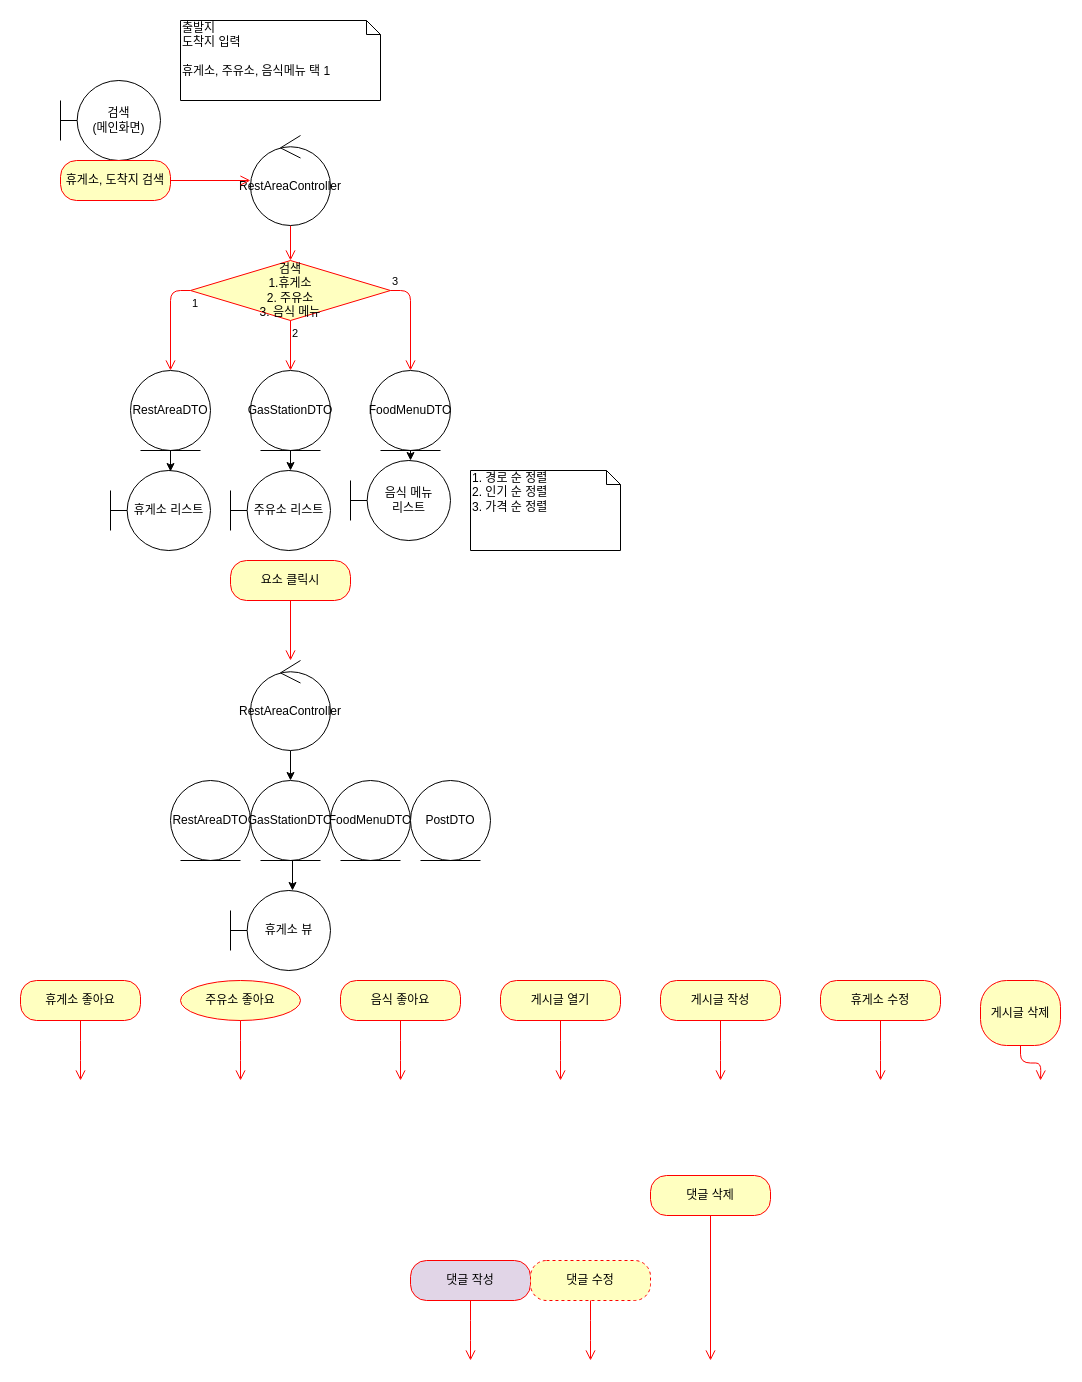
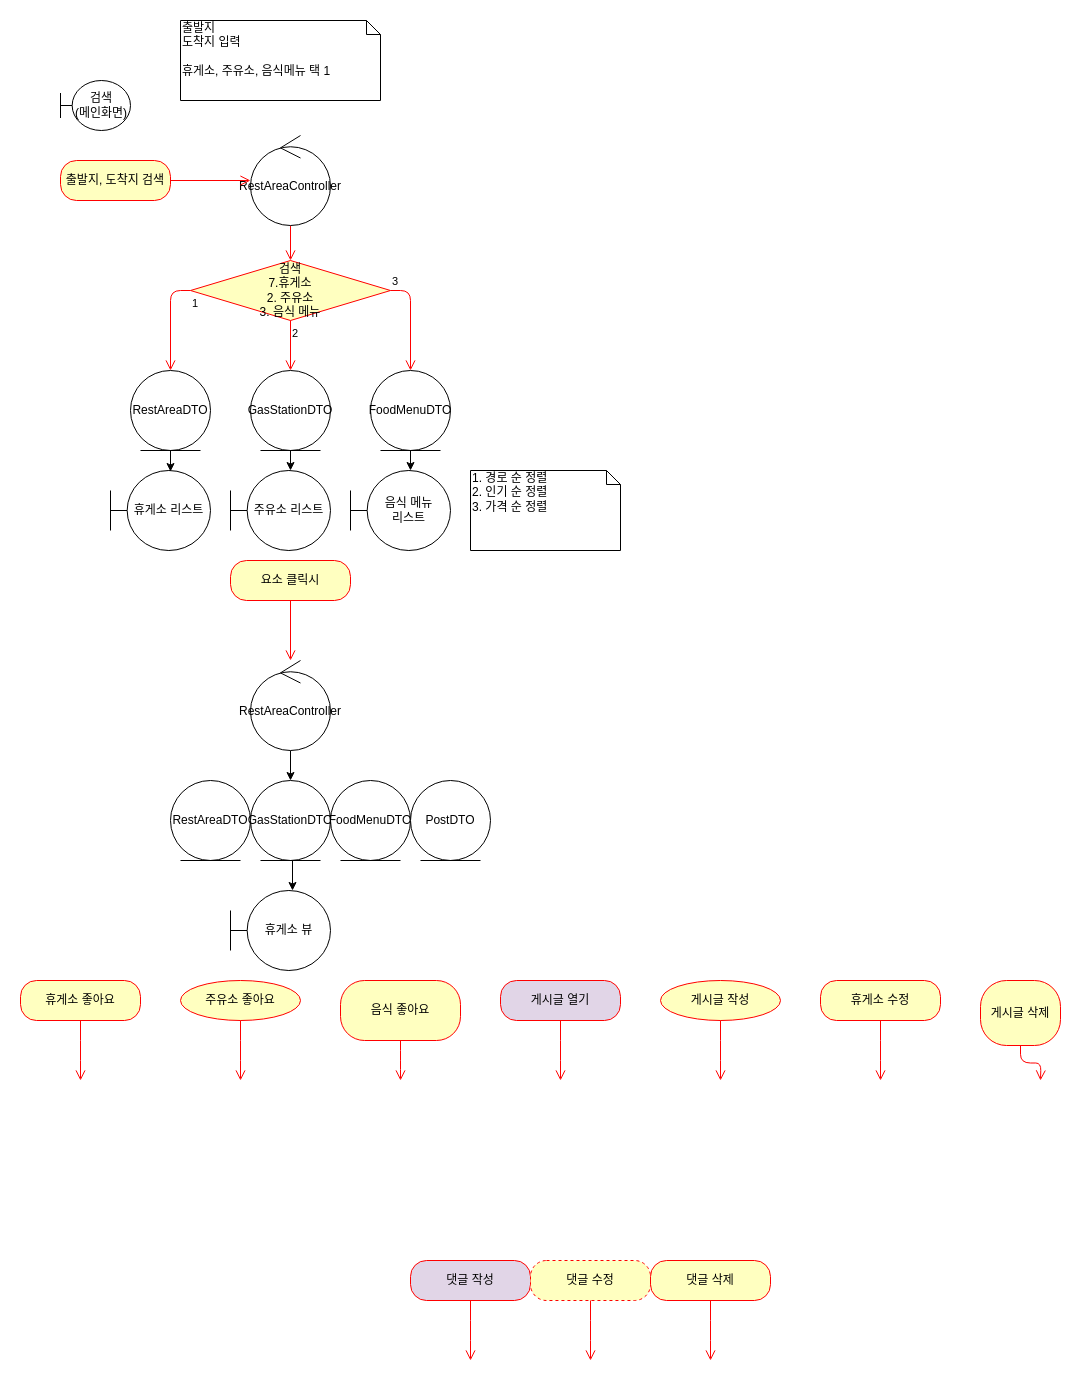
node "검색 (메인화면)": size 100x80 -> 70x50
node "휴게소, 도착지 검색": label "휴게소, 도착지 검색" -> "출발지, 도착지 검색"
node "검색 1.휴게소 2. 주유소 3. 음식 메뉴": label "검색 1.휴게소 2. 주유소 3. 음식 메뉴" -> "검색 7.휴게소 2. 주유소 3. 음식 메뉴"
node "음식 메뉴 리스트": moved (401, 501) -> (401, 511)
node "음식 좋아요": size 120x40 -> 120x60
node "게시글 열기": fillcolor #ffffc0 -> #e1d5e7
node "게시글 작성": shape rounded rectangle -> ellipse
node "댓글 삭제": moved (711, 1196) -> (711, 1281)
